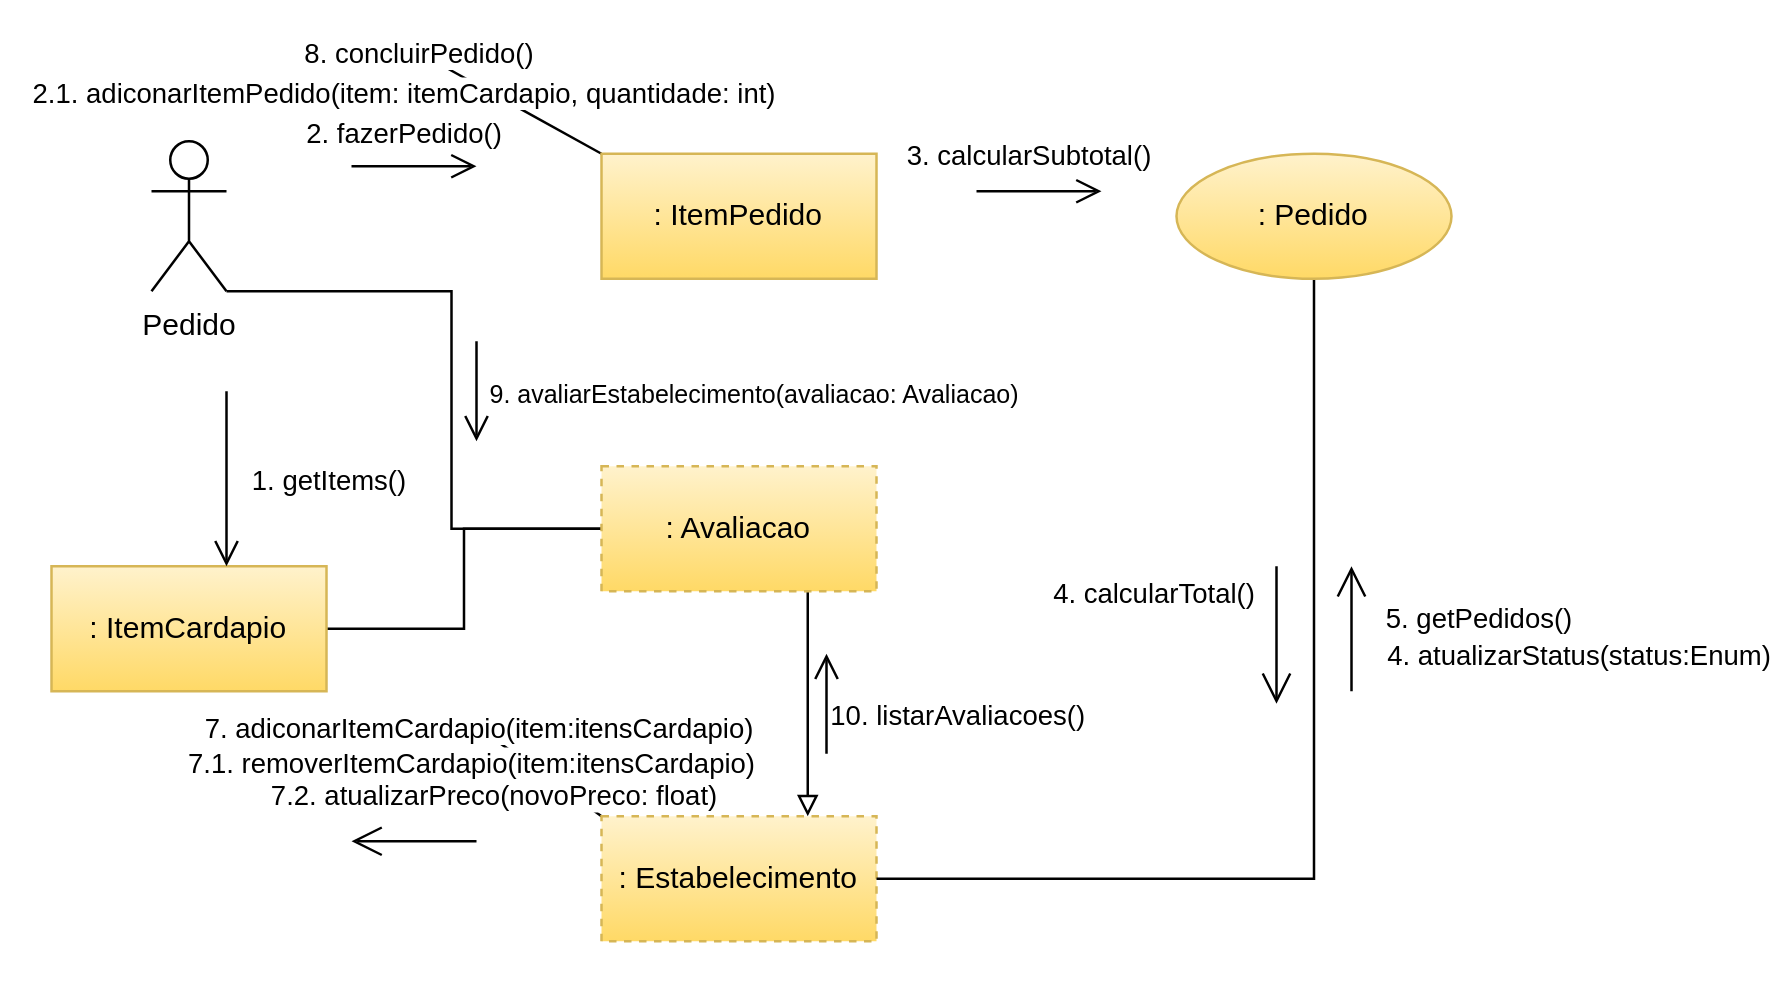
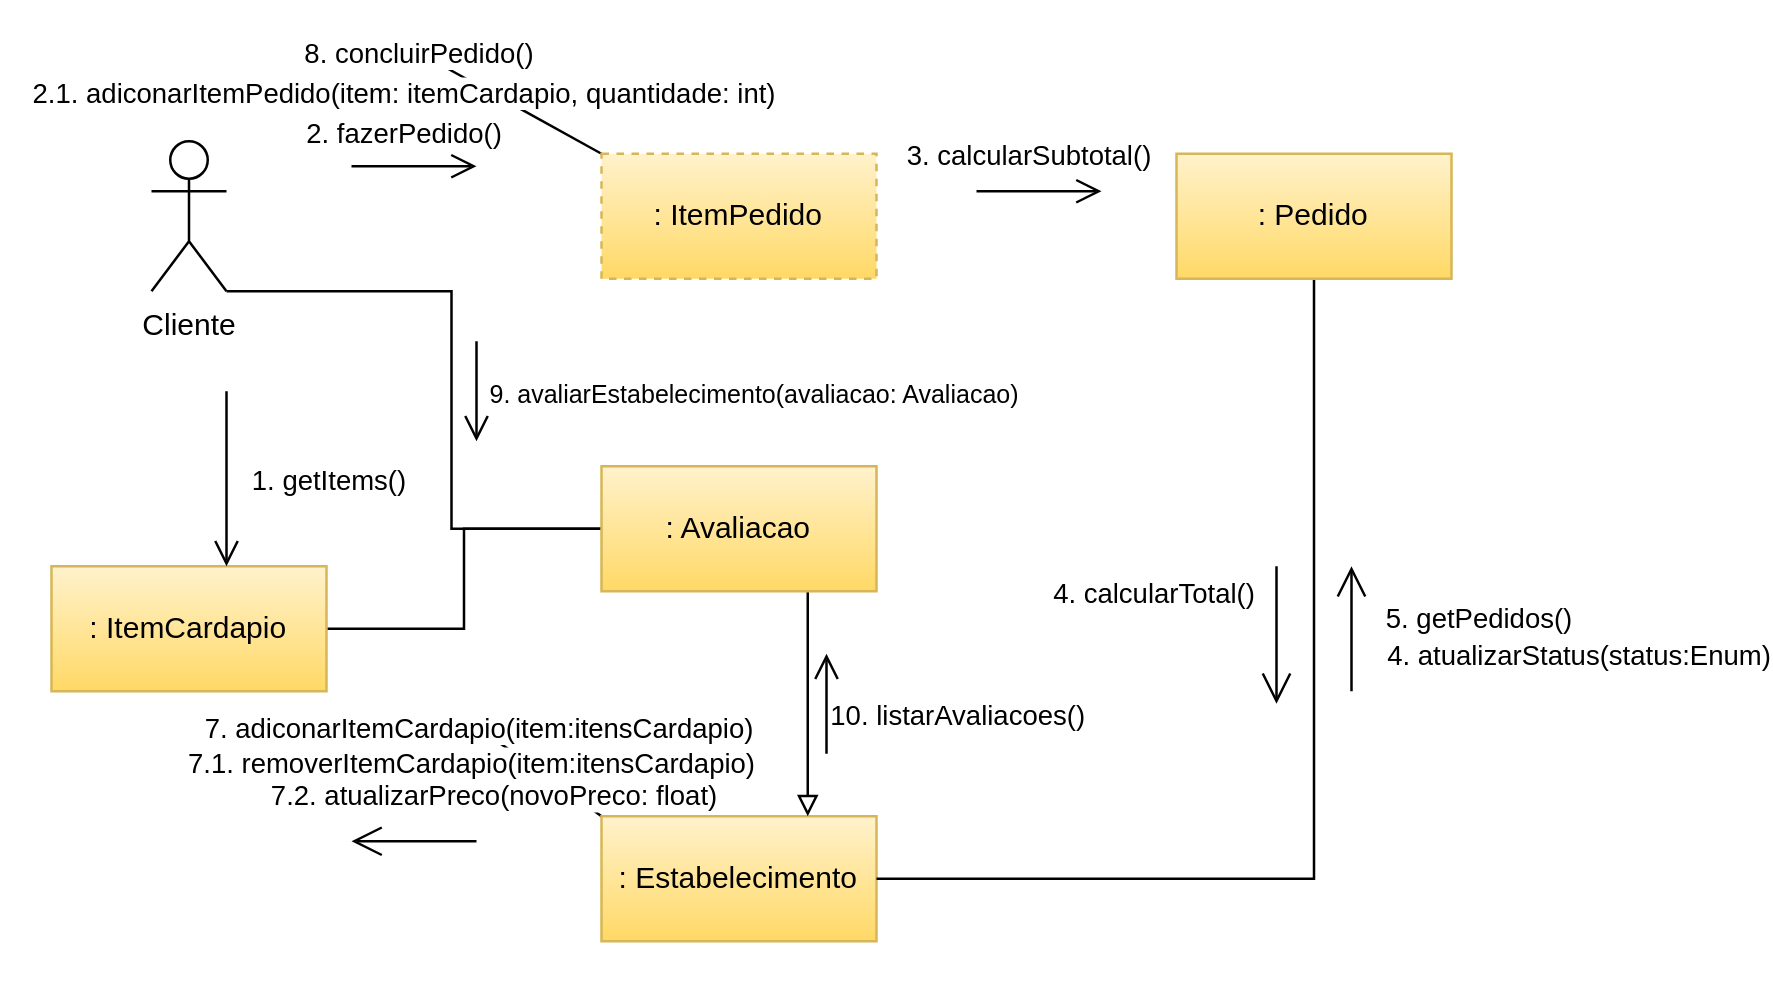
node ": ItemPedido": style solid -> dashed
node ": Pedido": shape ellipse -> rectangle
node "Pedido": label "Pedido" -> "Cliente"
node ": Avaliacao": style dashed -> solid
node ": Estabelecimento": style dashed -> solid
